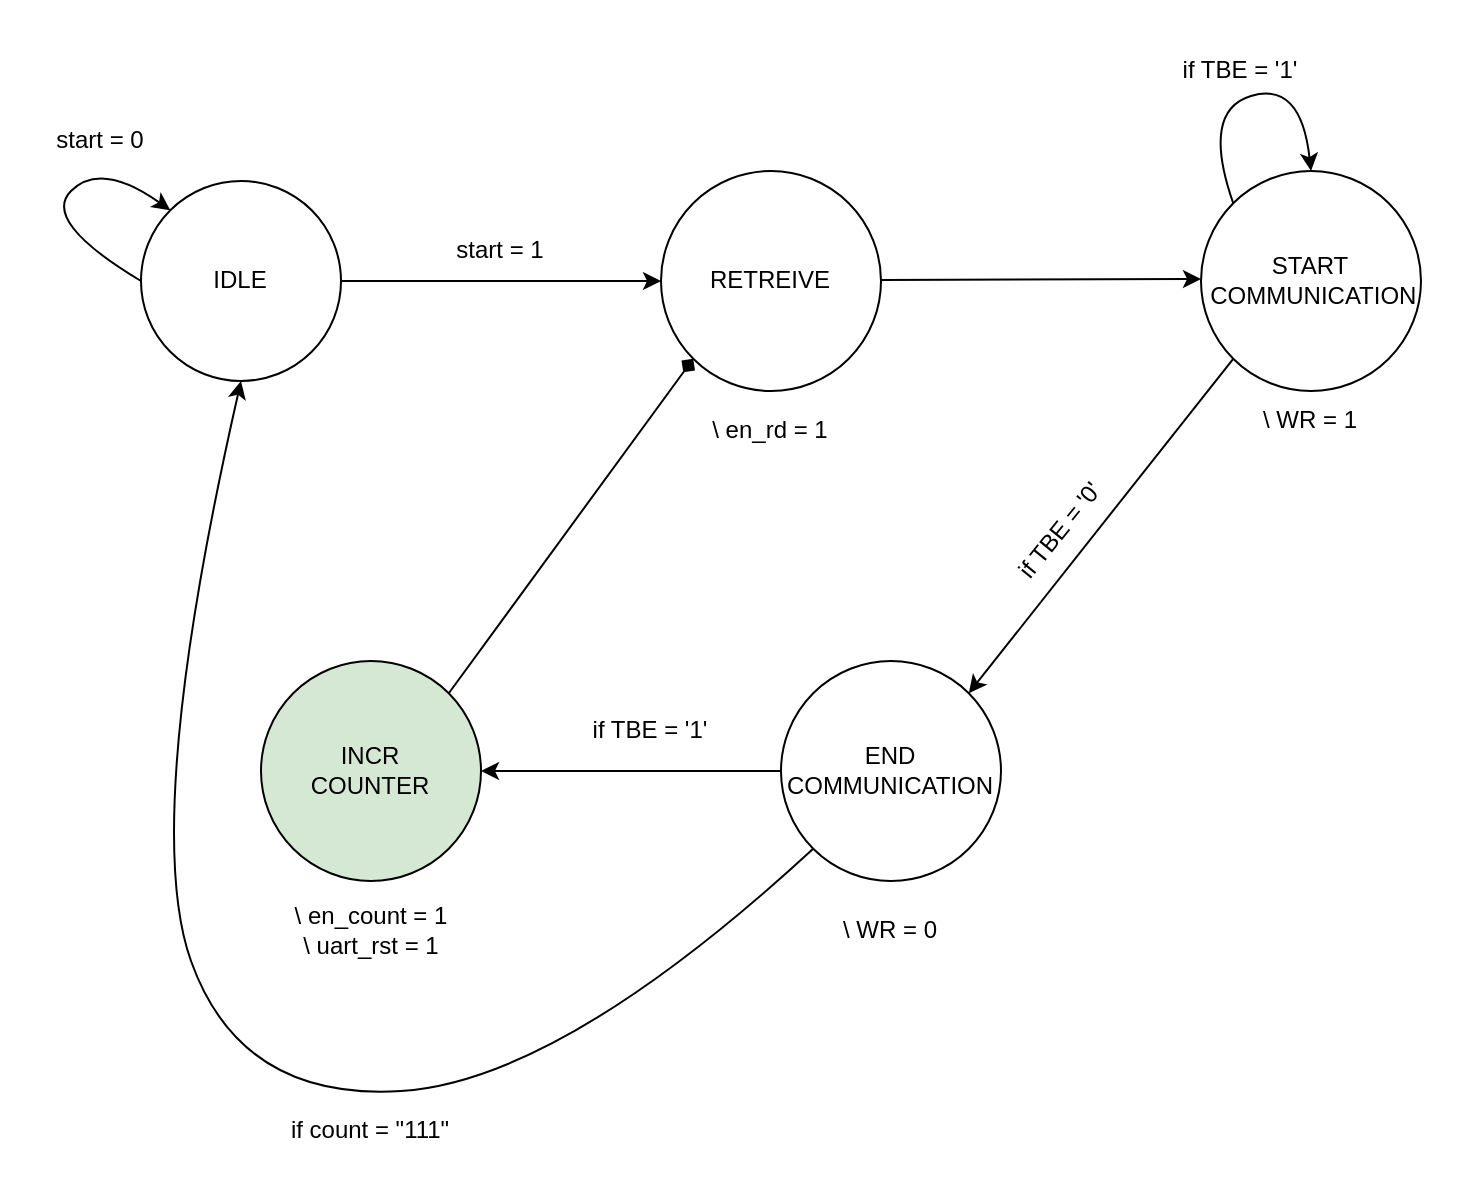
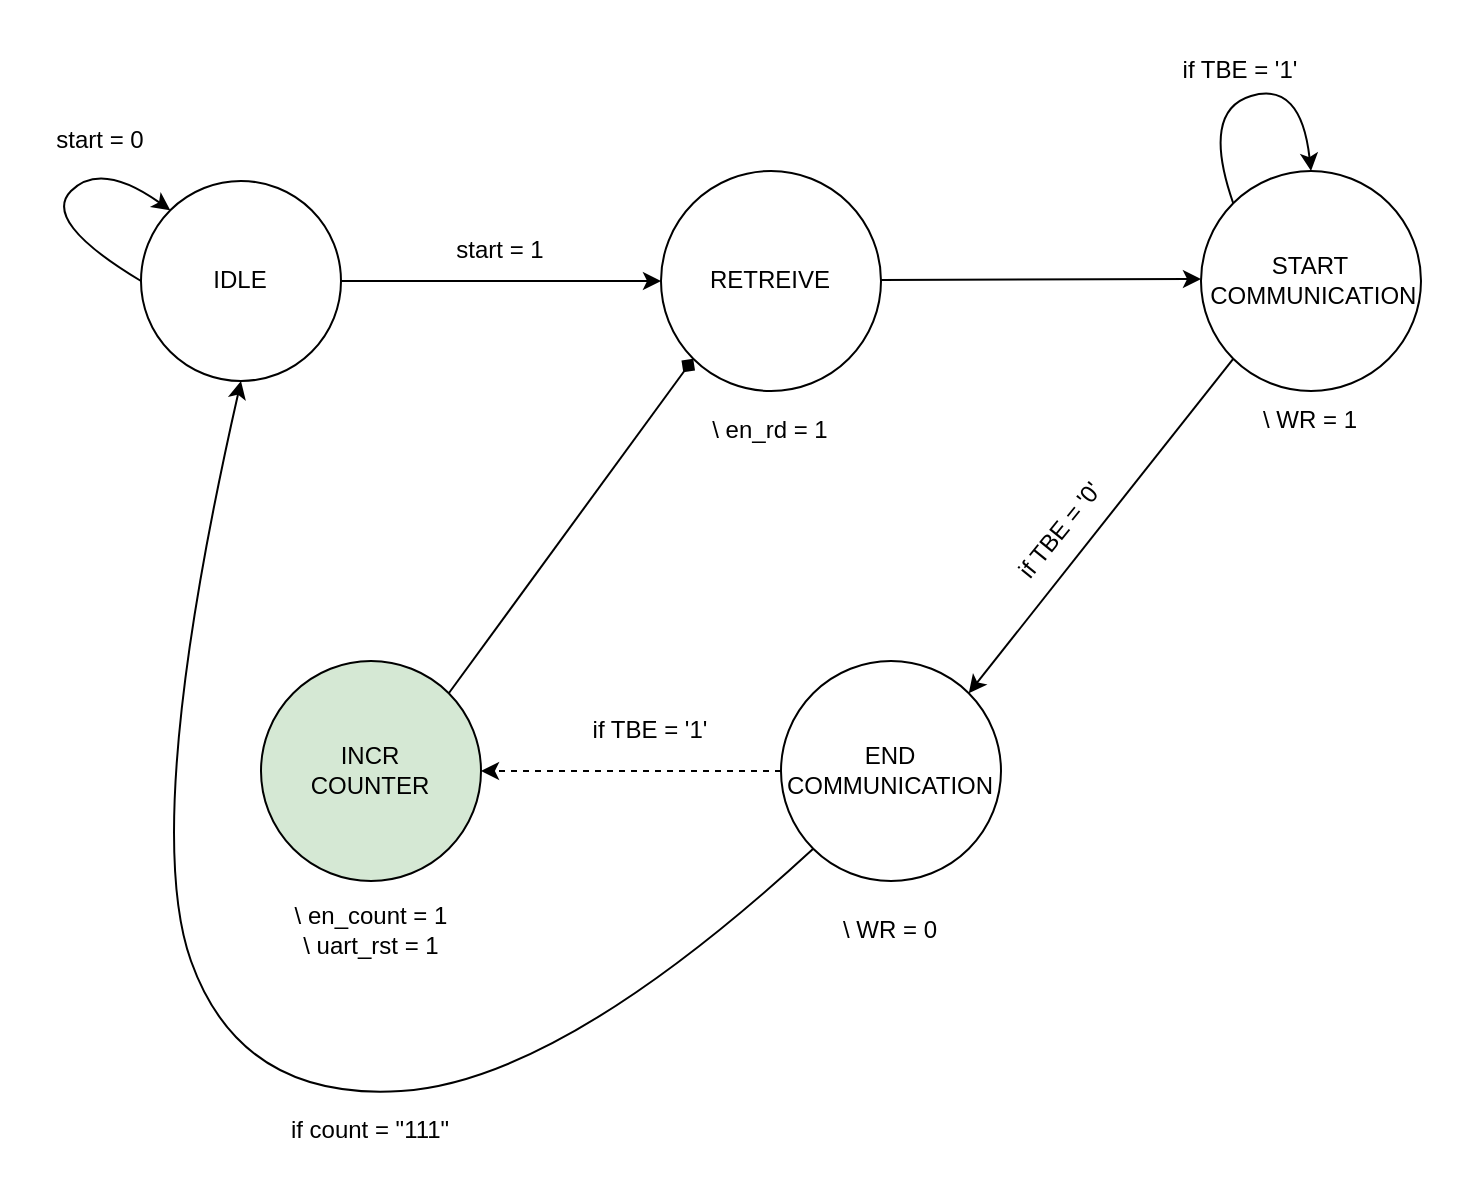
edge "END COMMUNICATION" -> "INCR COUNTER": style solid -> dashed
